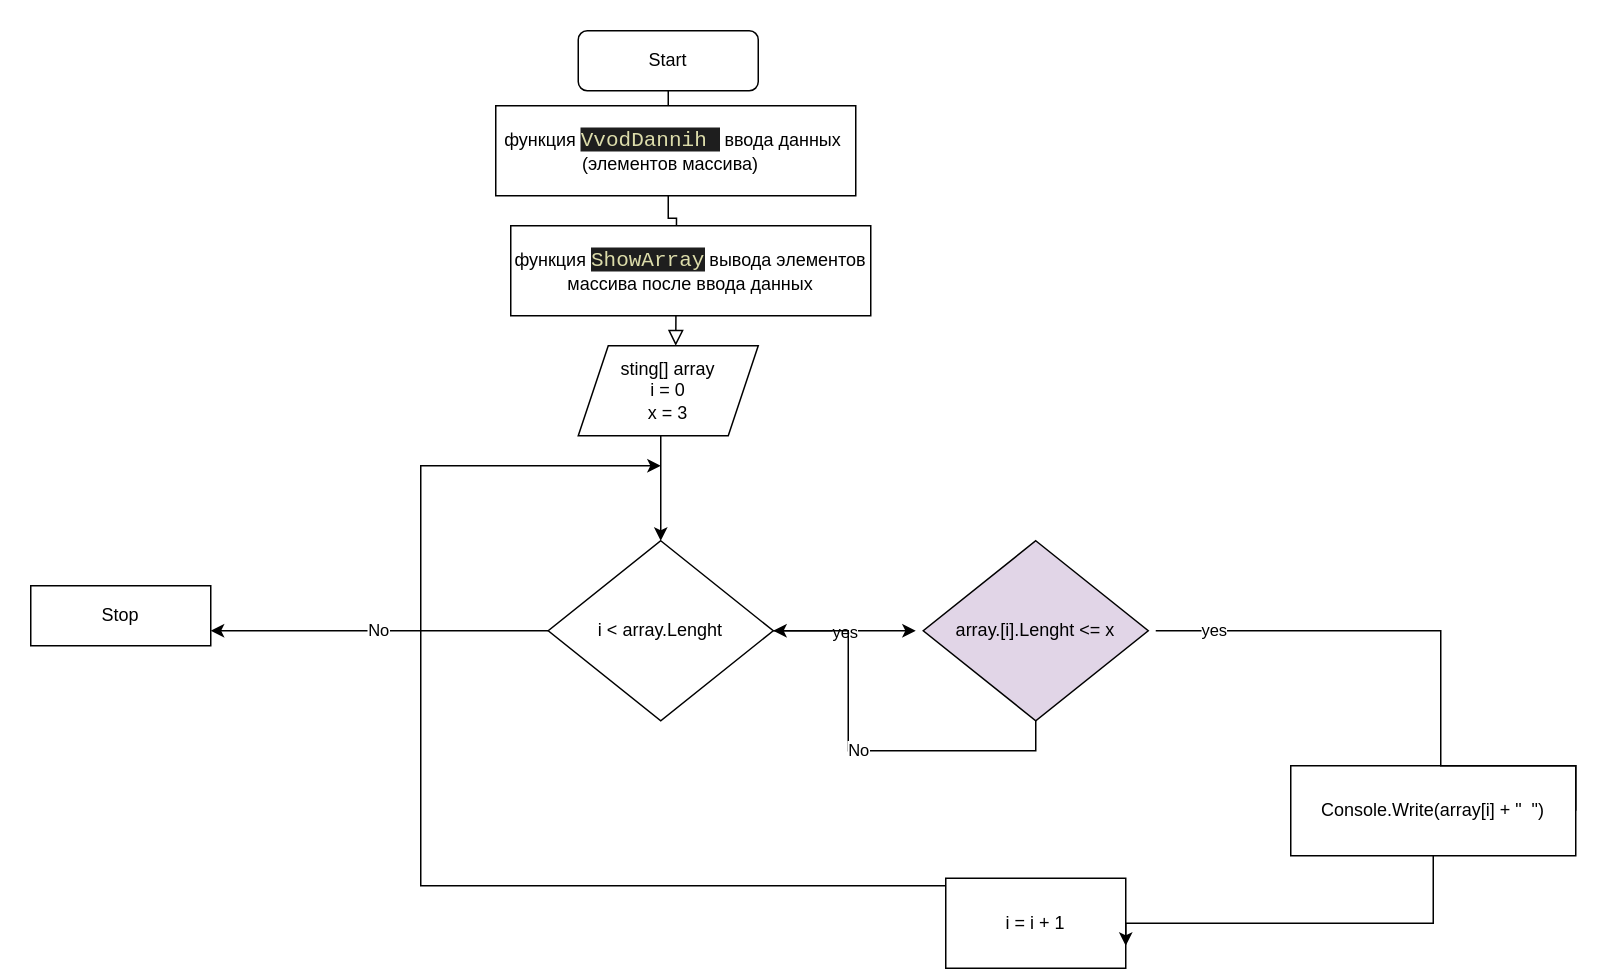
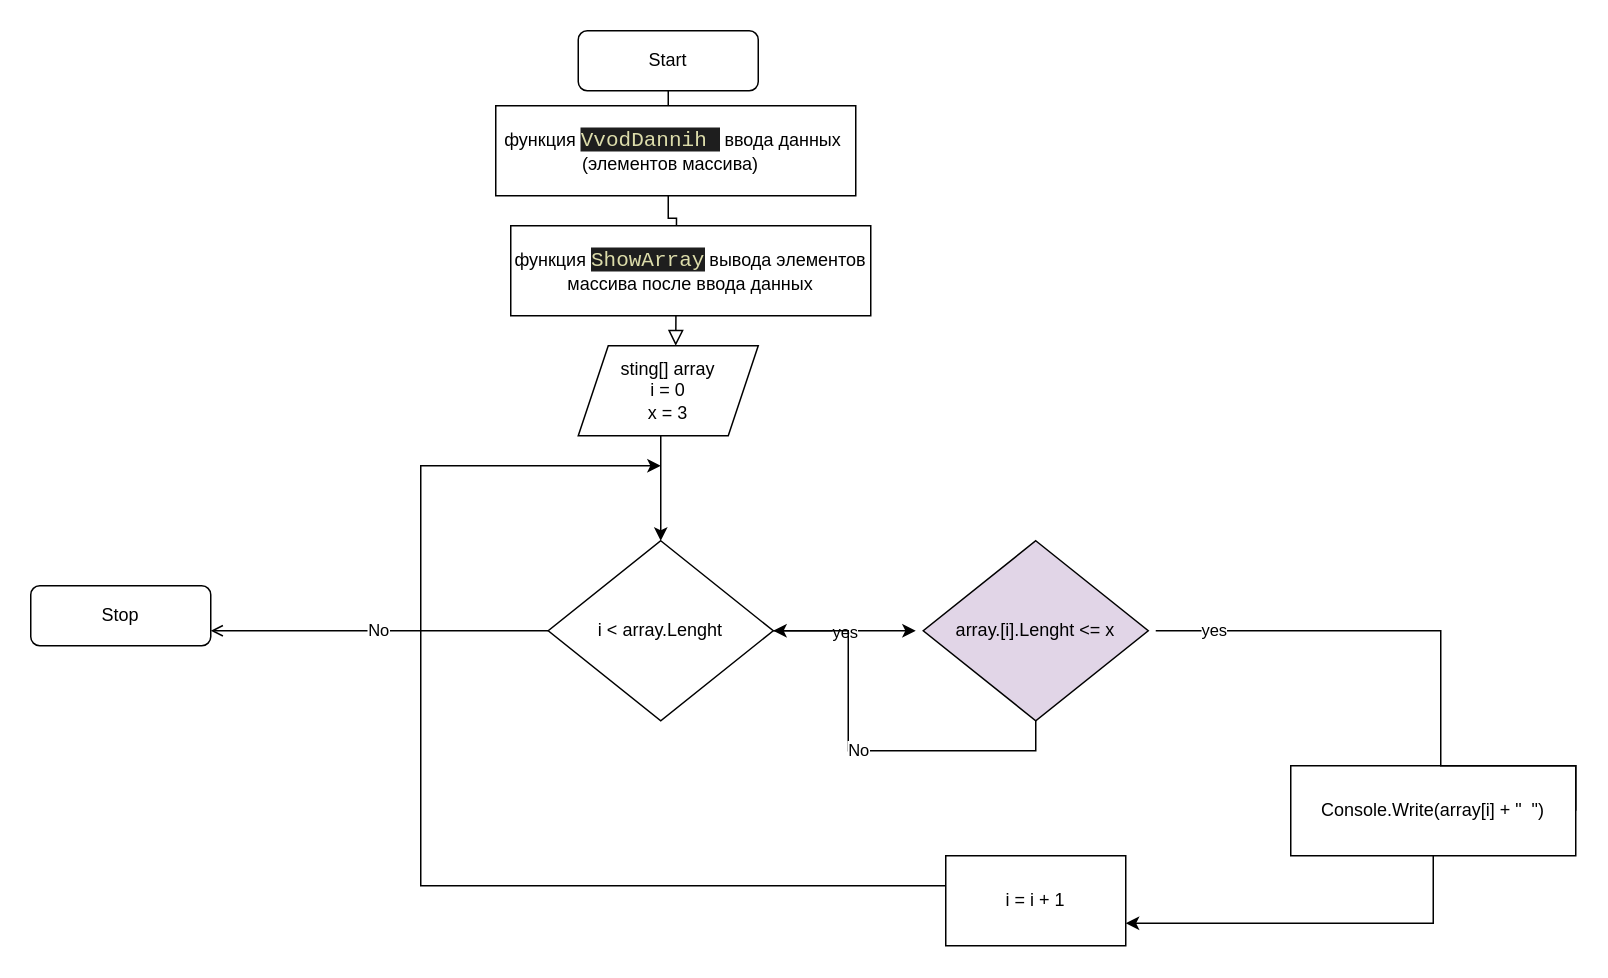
node "Stop": shape rectangle -> rounded rectangle
edge "i < array.Lenght" -> "Stop": arrowhead classic -> open
node "i = i + 1": moved (1036, 923) -> (1036, 901)
